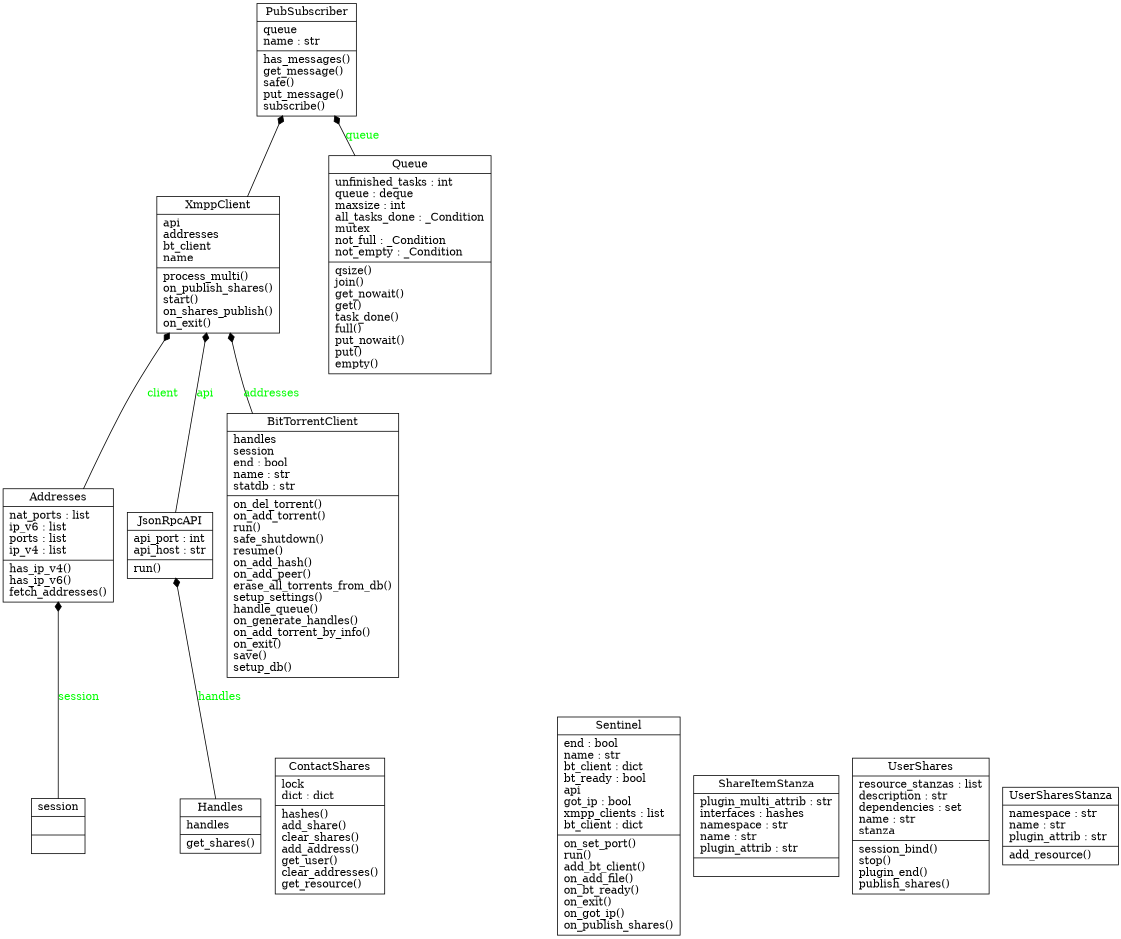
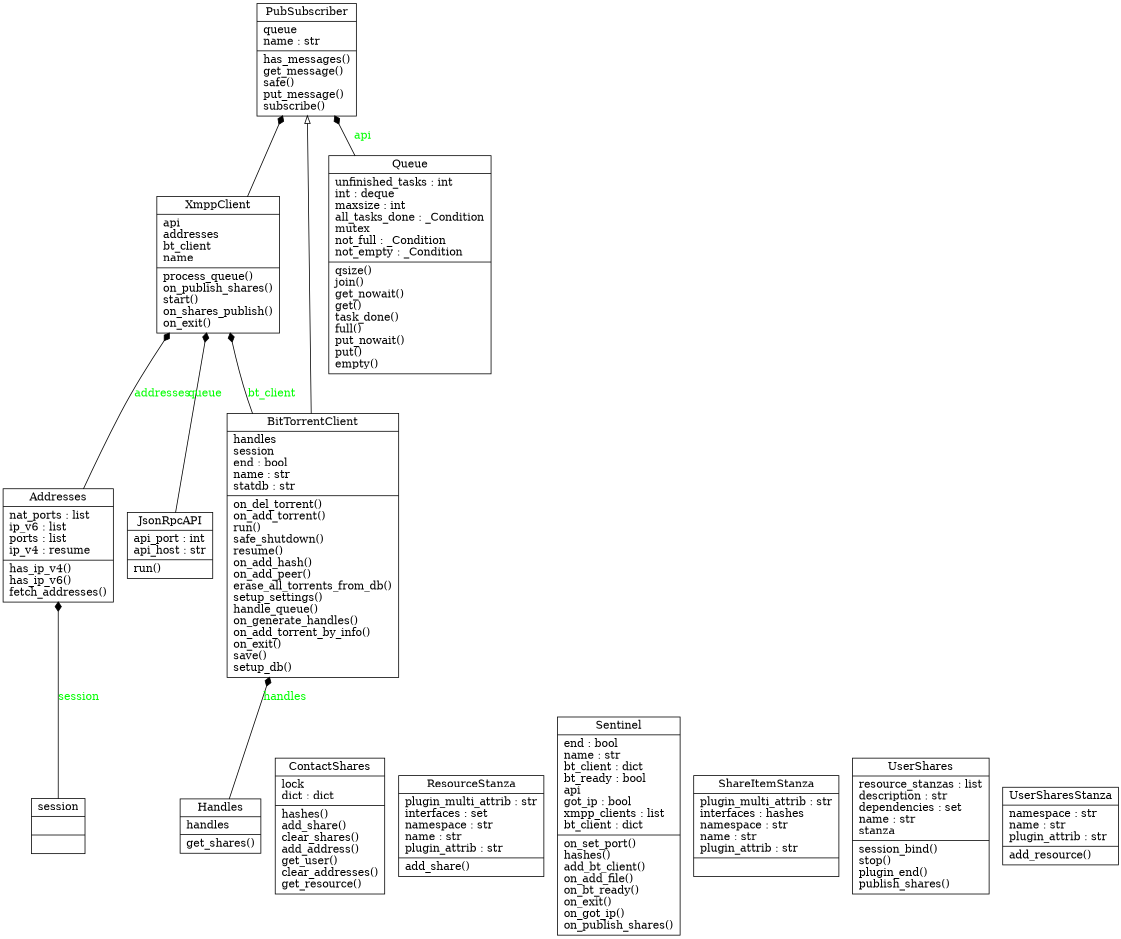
edge "Queue" -> "PubSubscriber": label "queue" -> "api"
node "Queue": text "queue : deque" -> "int : deque"
edge "BitTorrentClient" -> "PubSubscriber": added
node "XmppClient": text "process_multi()" -> "process_queue()"
edge "Addresses" -> "XmppClient": label "client" -> "addresses"
edge "JsonRpcAPI" -> "XmppClient": label "api" -> "queue"
edge "BitTorrentClient" -> "XmppClient": label "addresses" -> "bt_client"
node "Addresses": text "ip_v4 : list" -> "ip_v4 : resume"
edge "Handles" -> "JsonRpcAPI": now "Handles" -> "BitTorrentClient"
node "ResourceStanza": added
node "Sentinel": text "run()" -> "hashes()"
